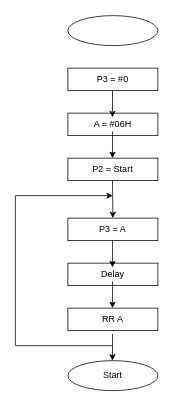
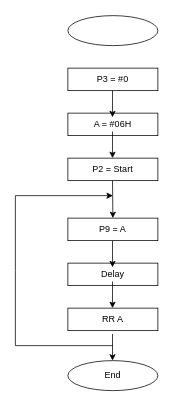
node "P3 = A": label "P3 = A" -> "P9 = A"
node "Start": label "Start" -> "End"
